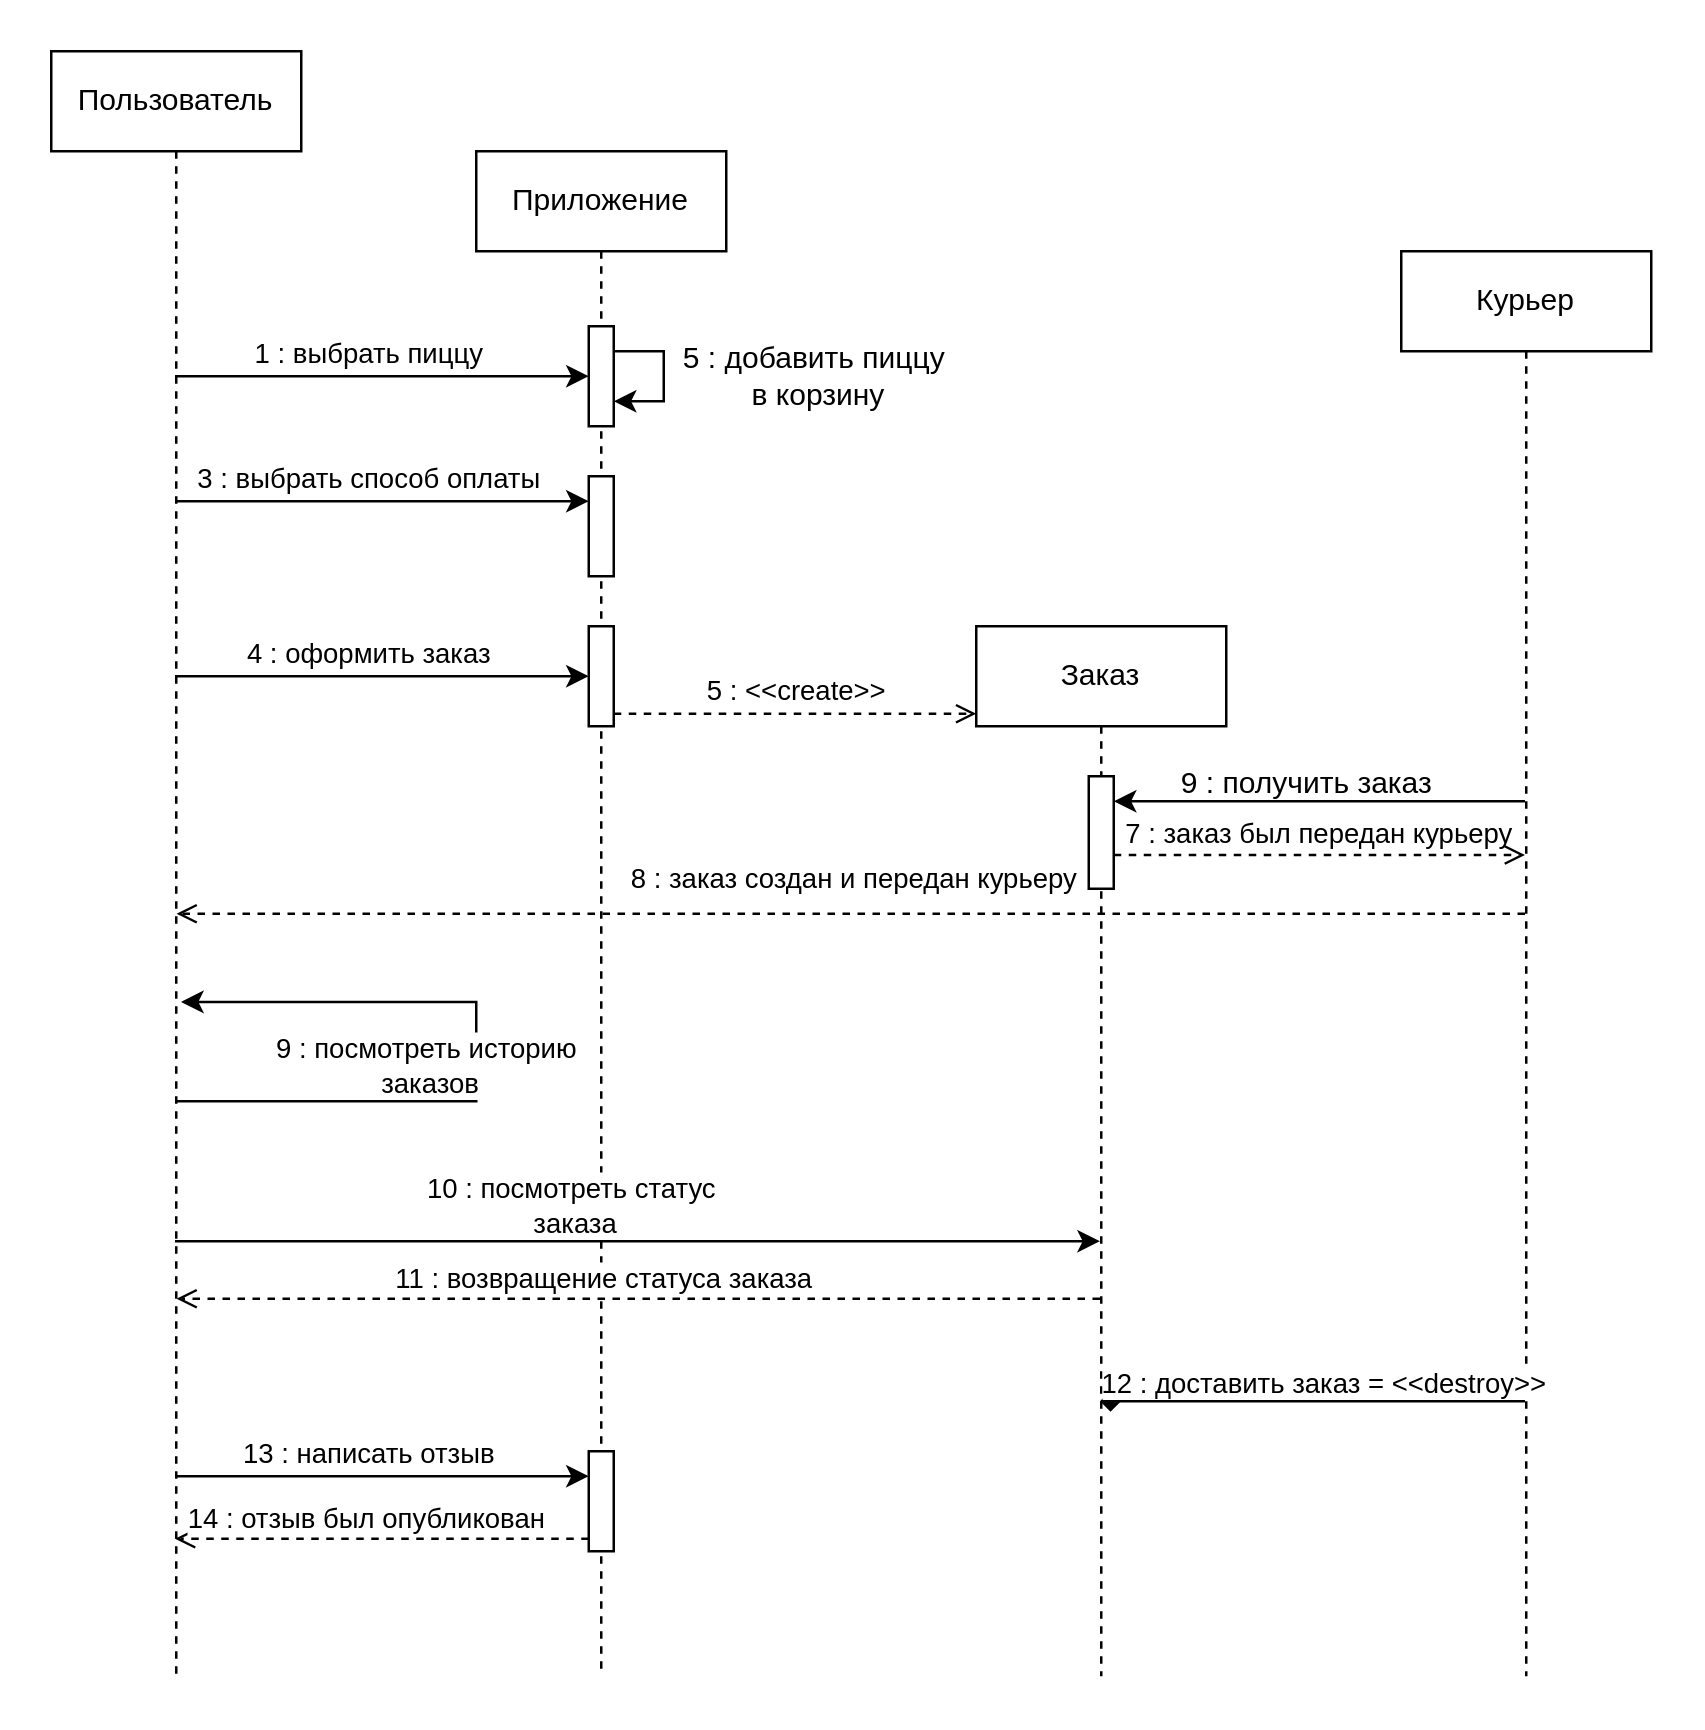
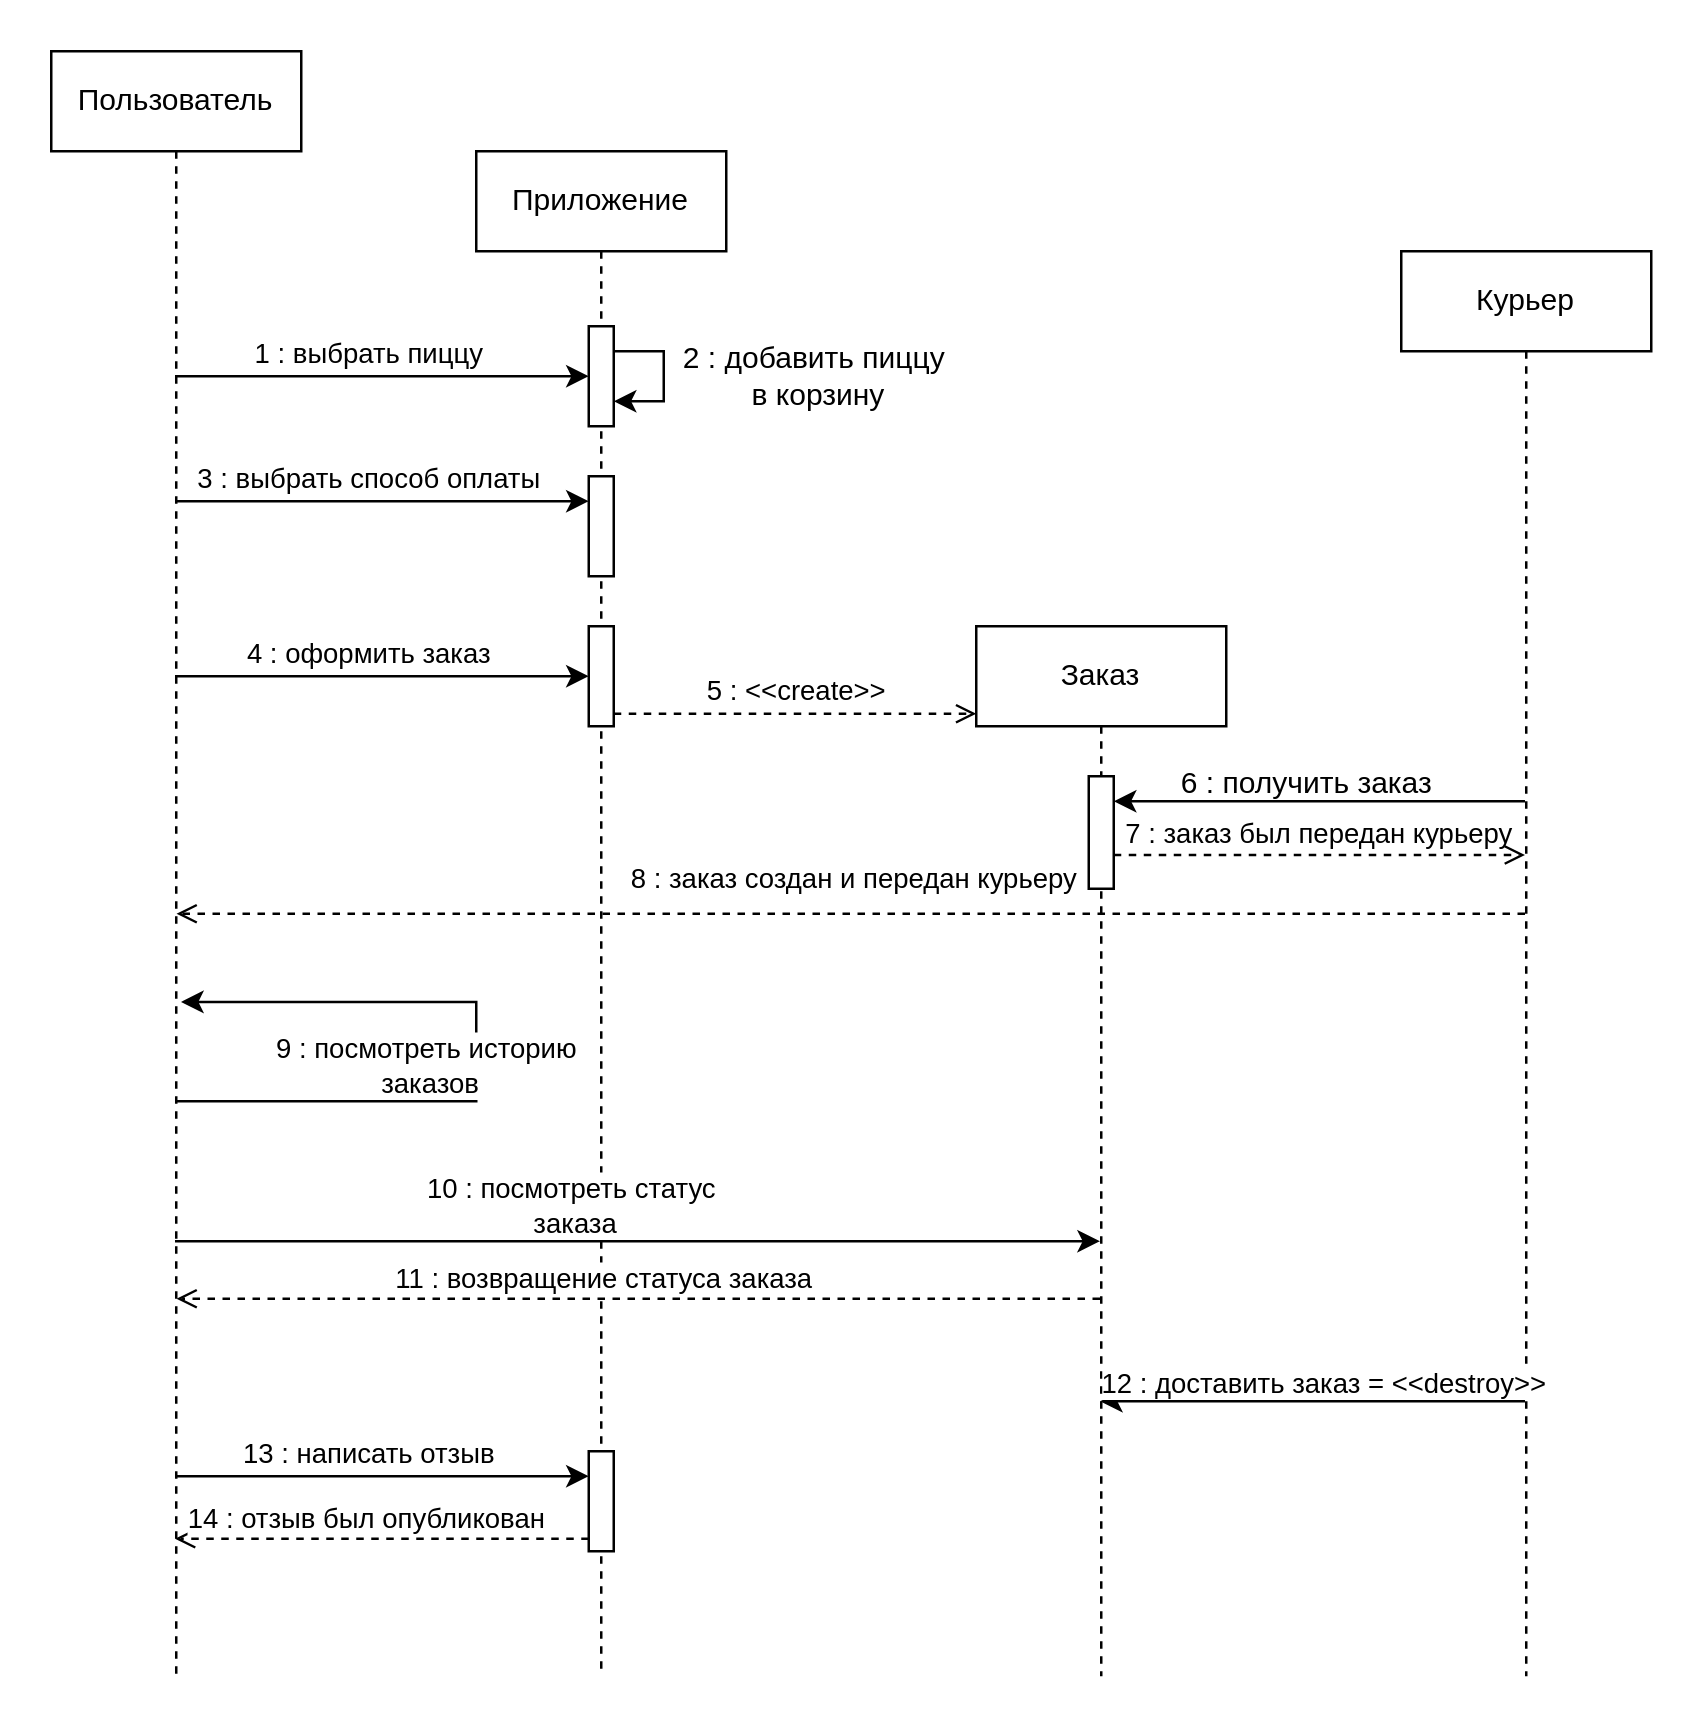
node "5 : добавить пиццу в корзину": label "5 : добавить пиццу в корзину" -> "2 : добавить пиццу в корзину"
node "9 : получить заказ": label "9 : получить заказ" -> "6 : получить заказ"
edge "Курьер" -> "Заказ": arrowhead diamond -> classic
